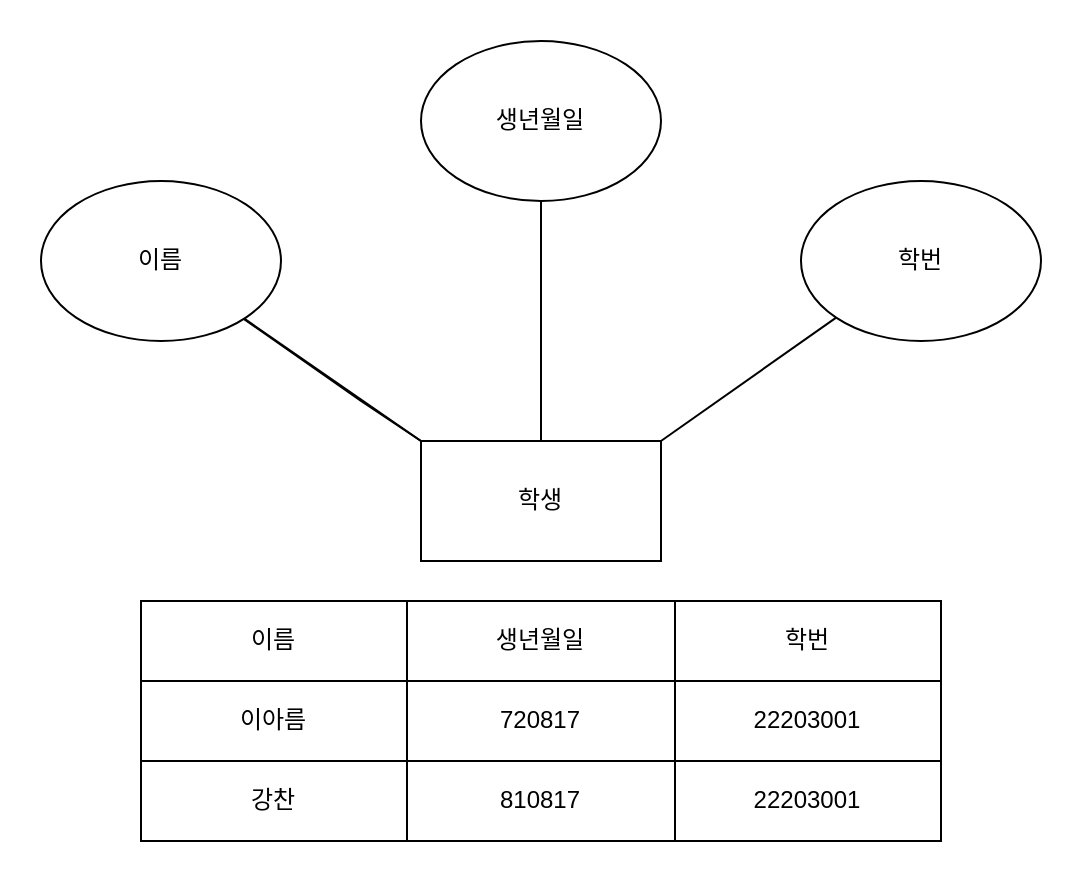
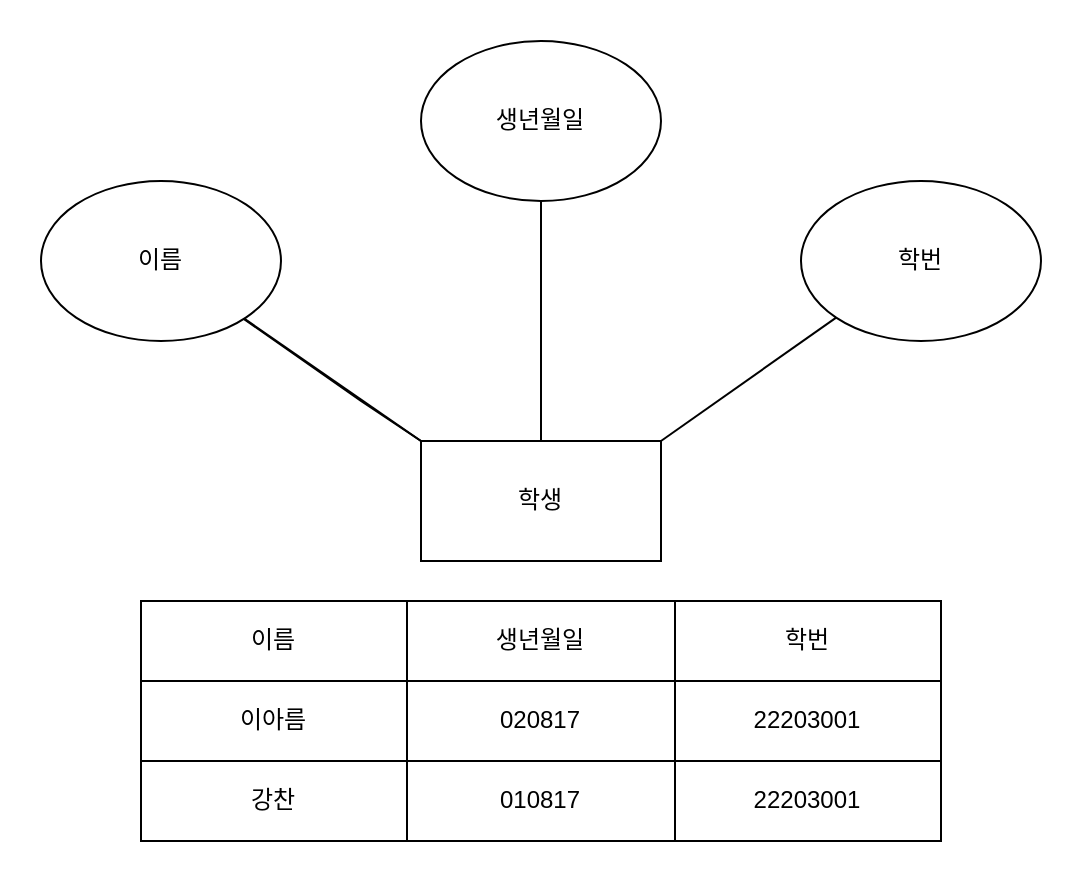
node "720817": label "720817" -> "020817"
node "810817": label "810817" -> "010817"
